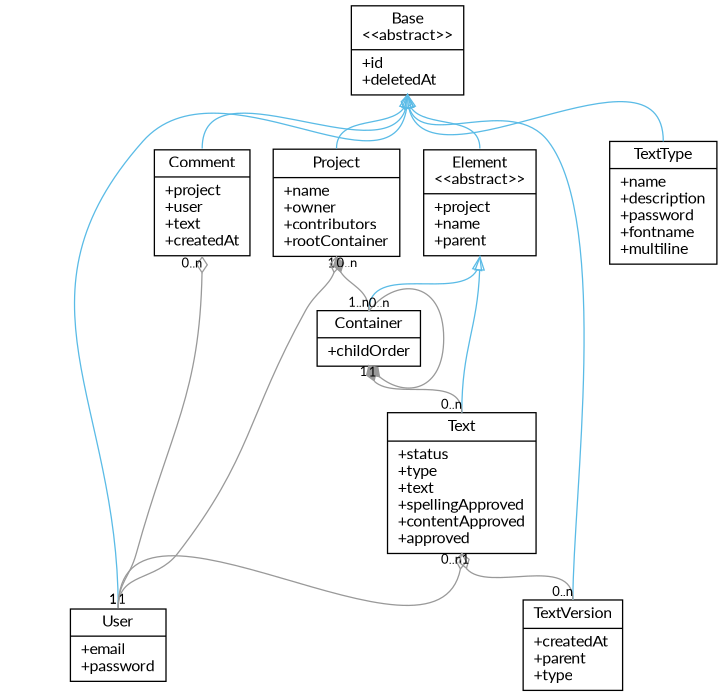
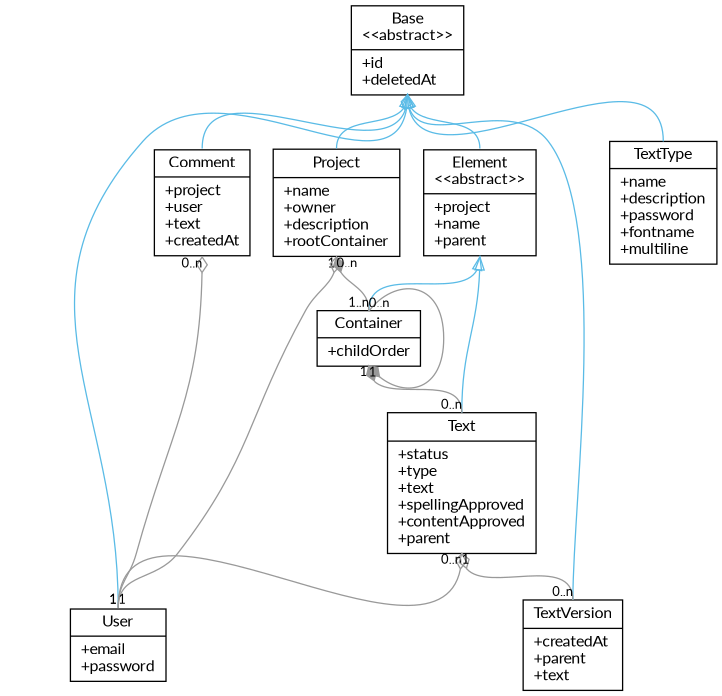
node "Project": text "+contributors" -> "+description"
node "Text": text "+approved" -> "+parent"
node "TextVersion": text "+type" -> "+text"
